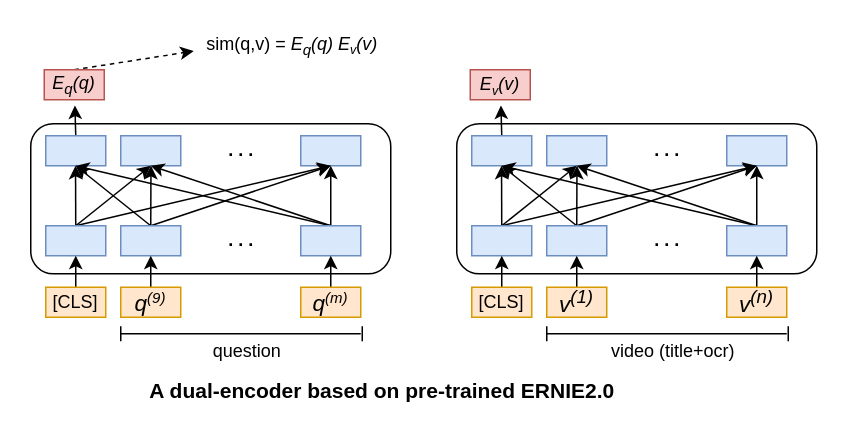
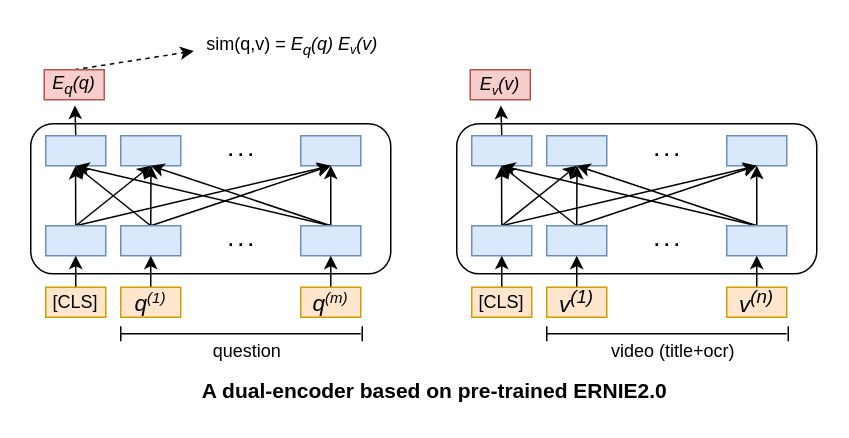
node "q(9)": label "q(9)" -> "q(1)"
node "A dual-encoder based on pre-trained ERNIE2.0": moved (382, 391) -> (434, 391)
